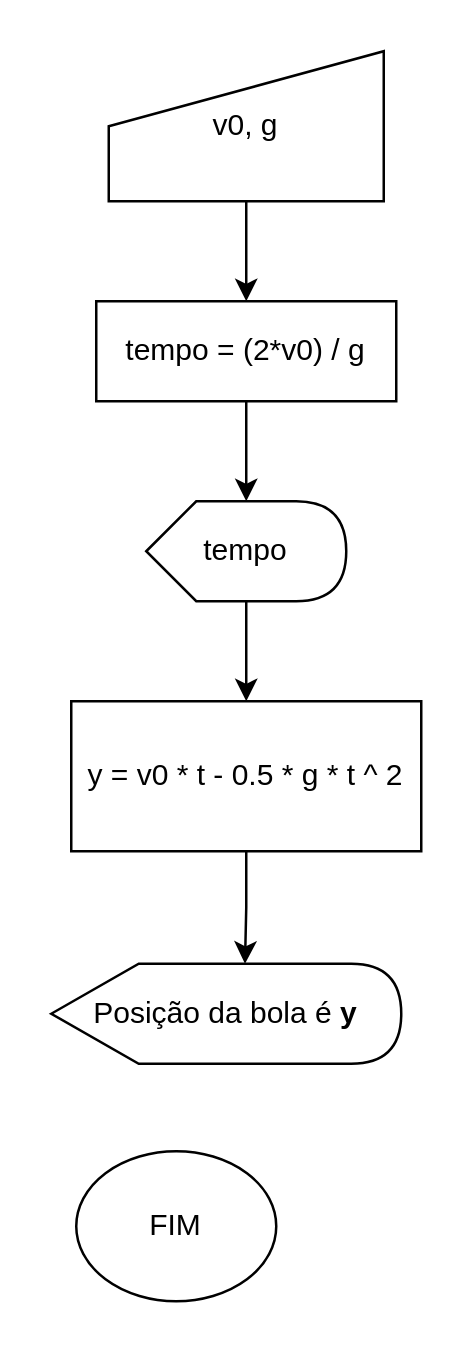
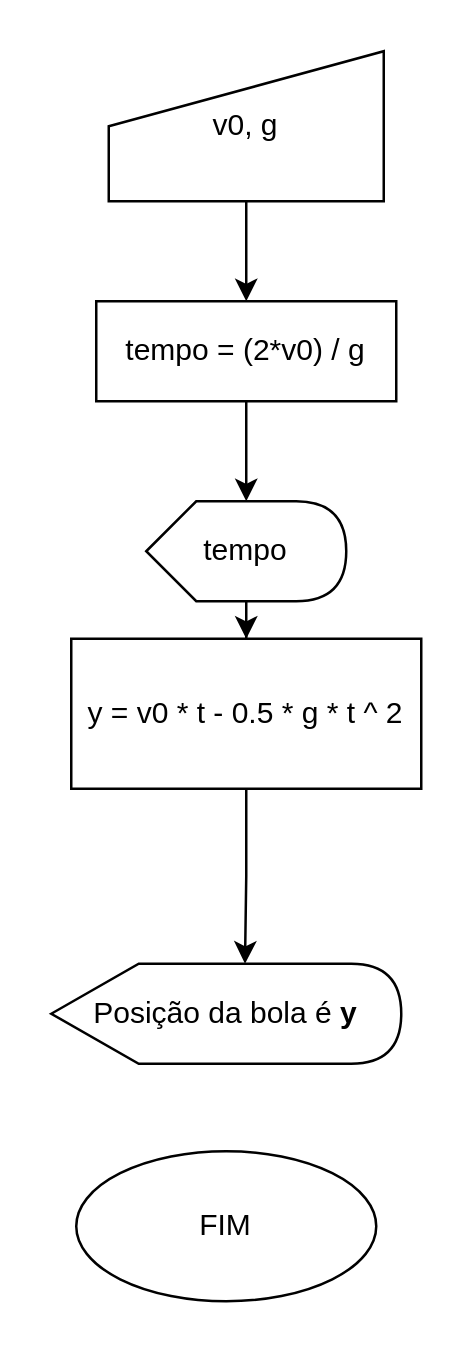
node "y = v0 * t - 0.5 * g * t ^ 2": moved (246, 776) -> (246, 714)
node "FIM": size 200x150 -> 300x150
